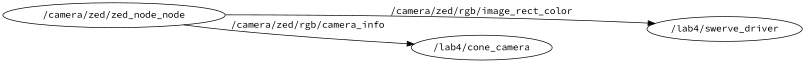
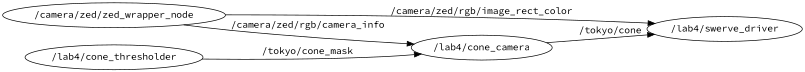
node "/camera/zed/zed_node_node": label "/camera/zed/zed_node_node" -> "/camera/zed/zed_wrapper_node"
edge "/lab4/cone_camera" -> "/lab4/swerve_driver": added, label "/tokyo/cone"
node "/lab4/cone_thresholder": added
